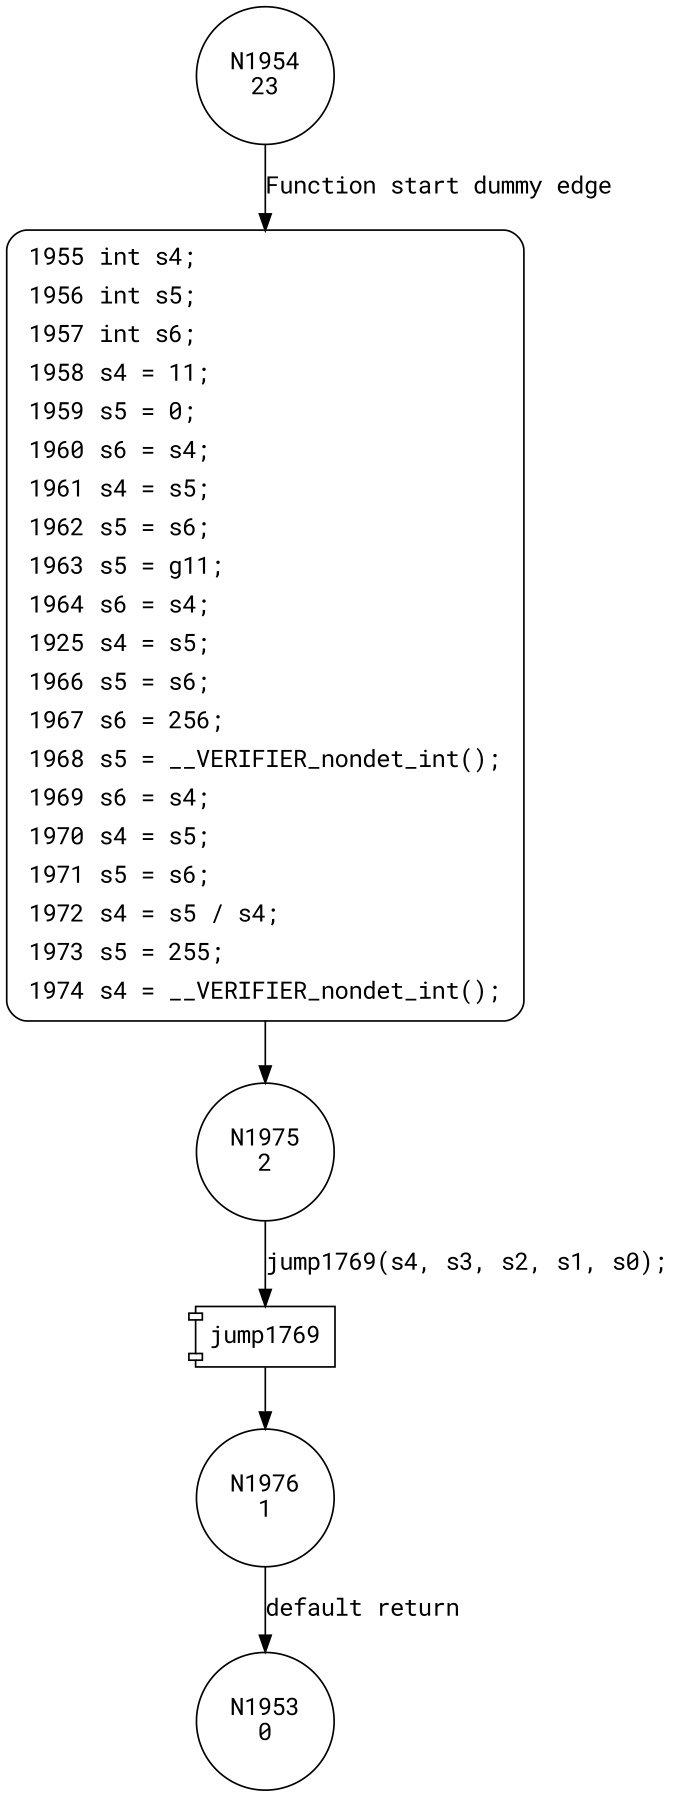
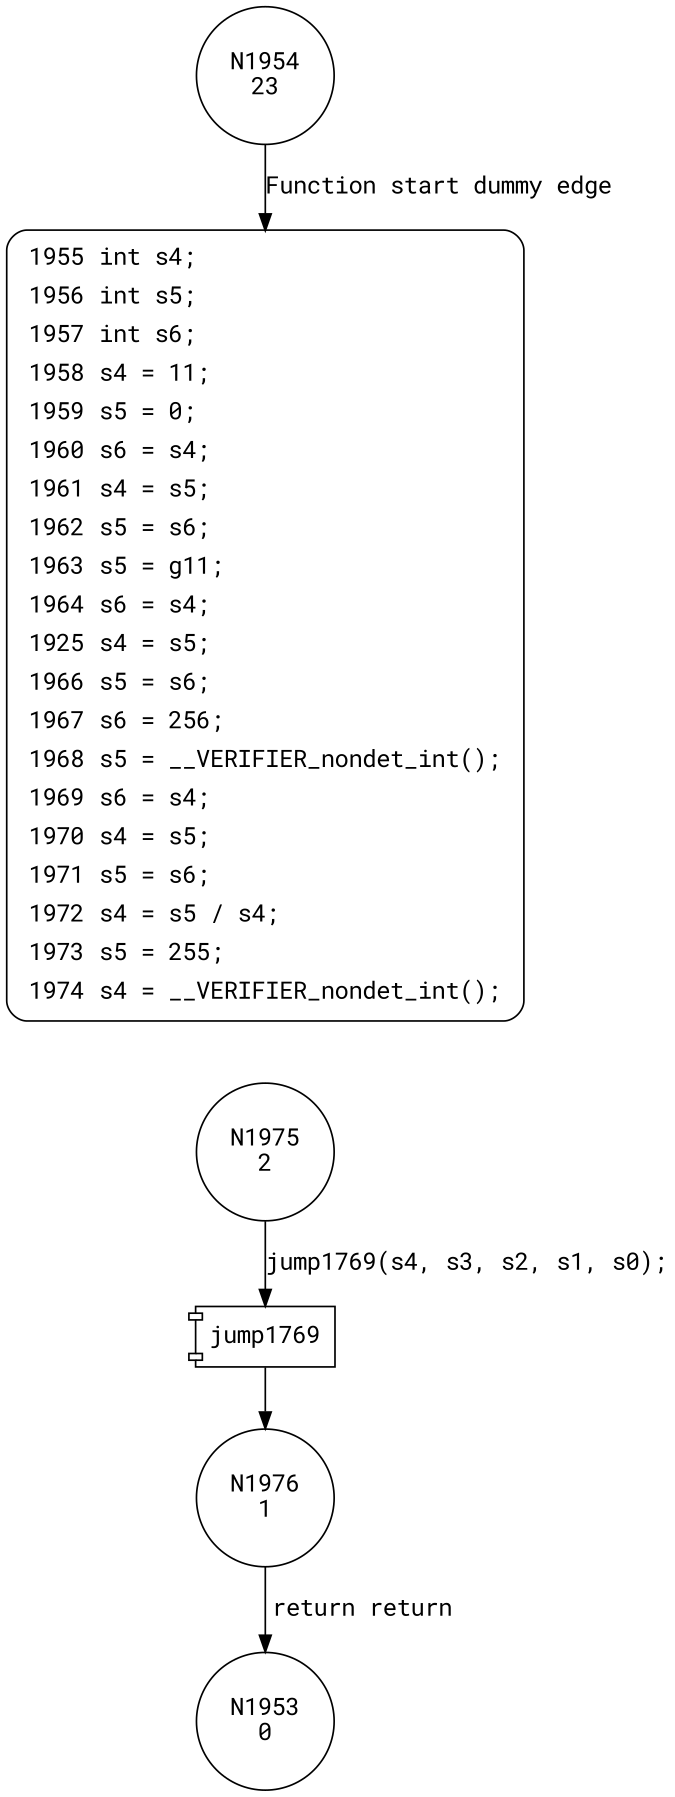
edge "1955" -> "N1975 2": removed
edge "N1976 1" -> "N1953 0": label "default return" -> "return return"
